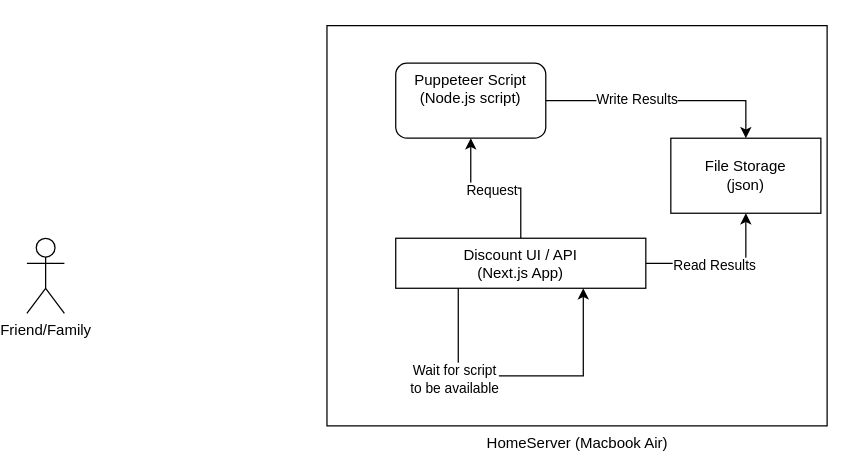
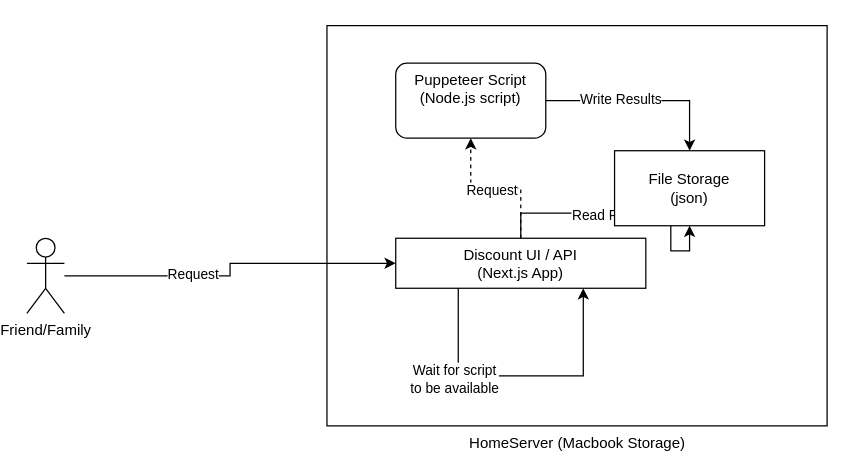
edge "Discount UI / API (Next.js App)" -> "Puppeteer Script (Node.js script)": style solid -> dashed
node "File Storage (json)": moved (746, 176) -> (689, 188)
edge "Friend/Family" -> "Discount UI / API (Next.js App)": added, label "Request"
node "HomeServer (Macbook Air)": label "HomeServer (Macbook Air)" -> "HomeServer (Macbook Storage)"
